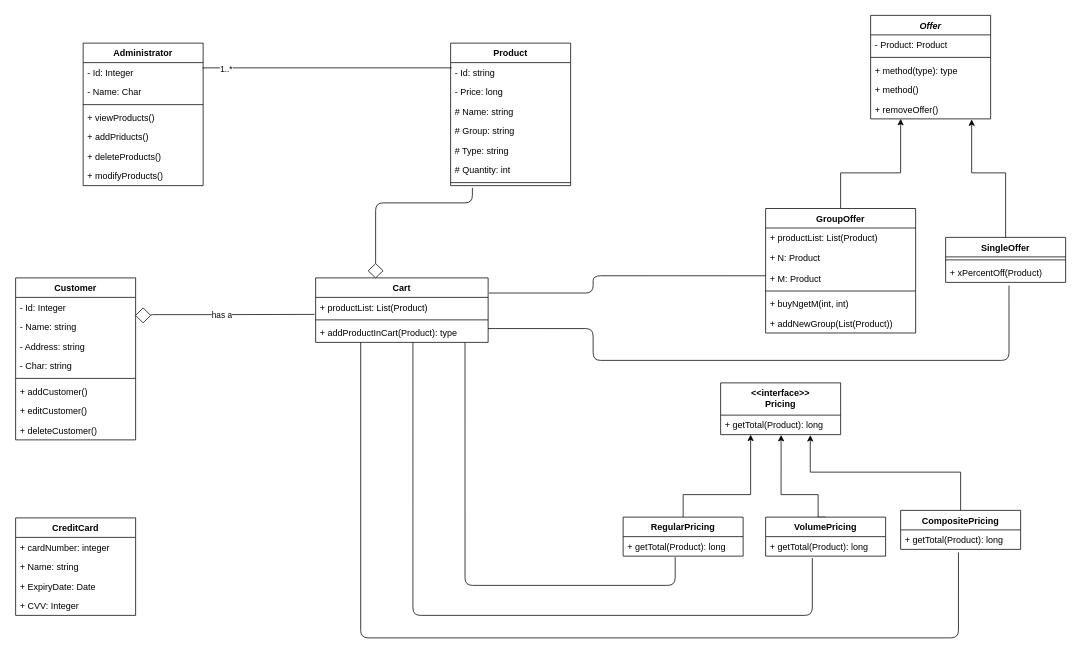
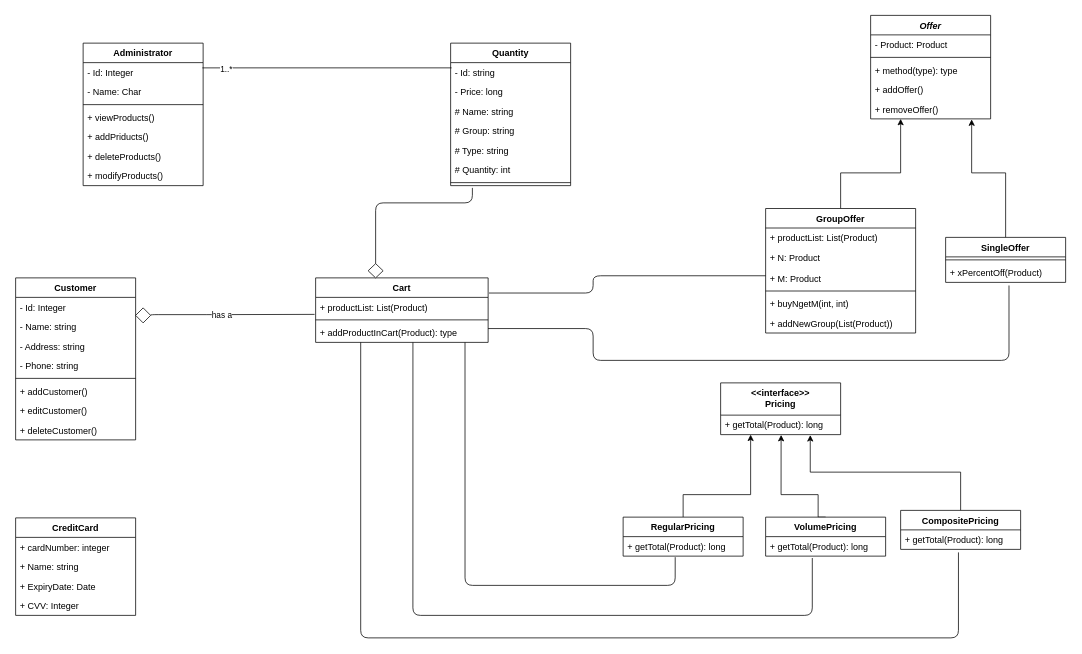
node "Product": label "Product" -> "Quantity"
node "+ method()": label "+ method()" -> "+ addOffer()"
node "- Char: string": label "- Char: string" -> "- Phone: string"
